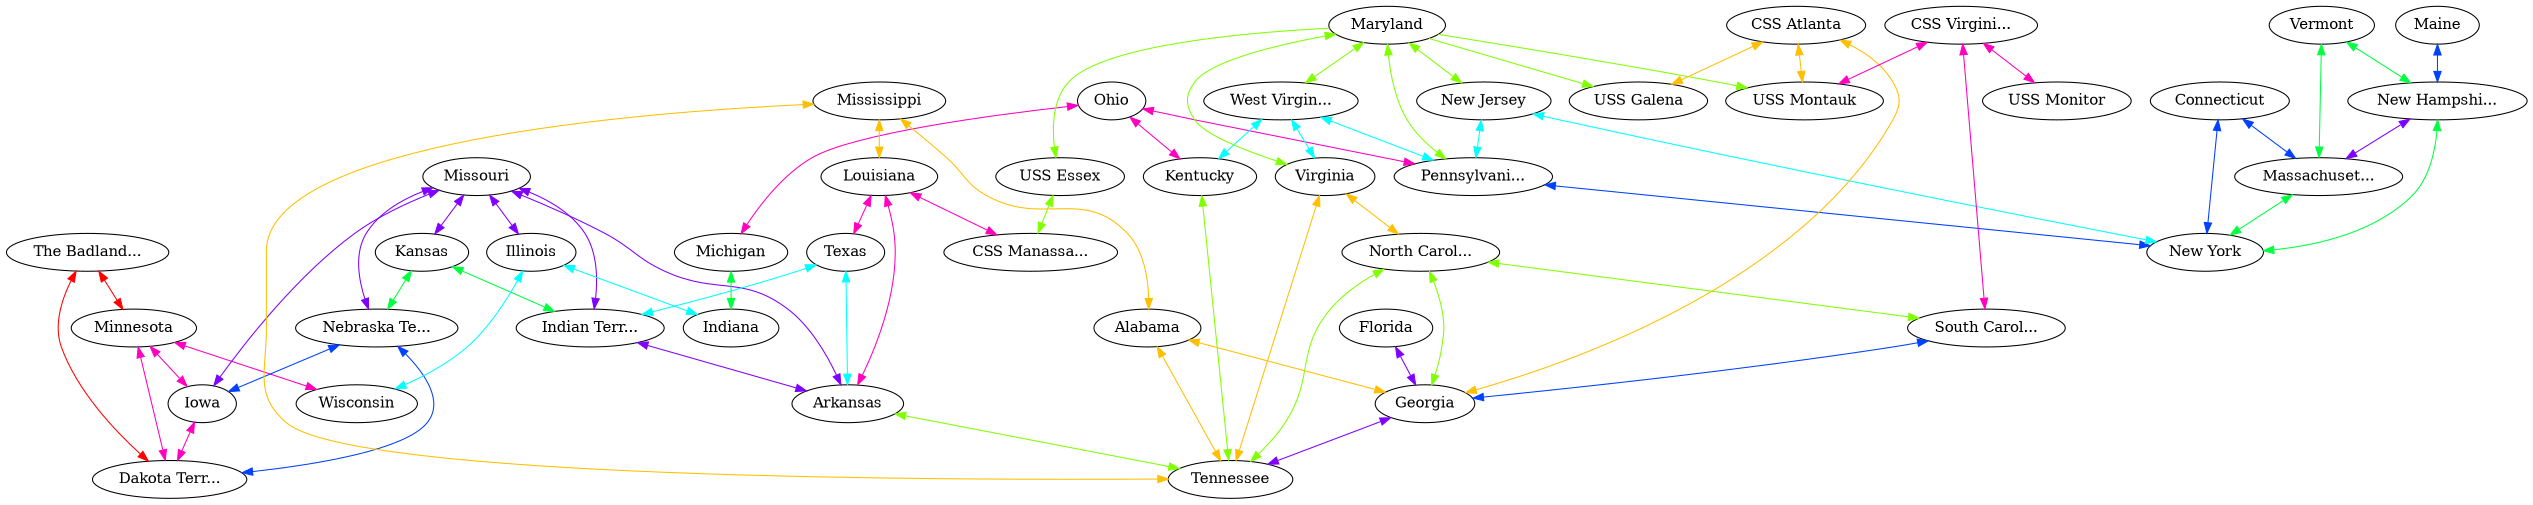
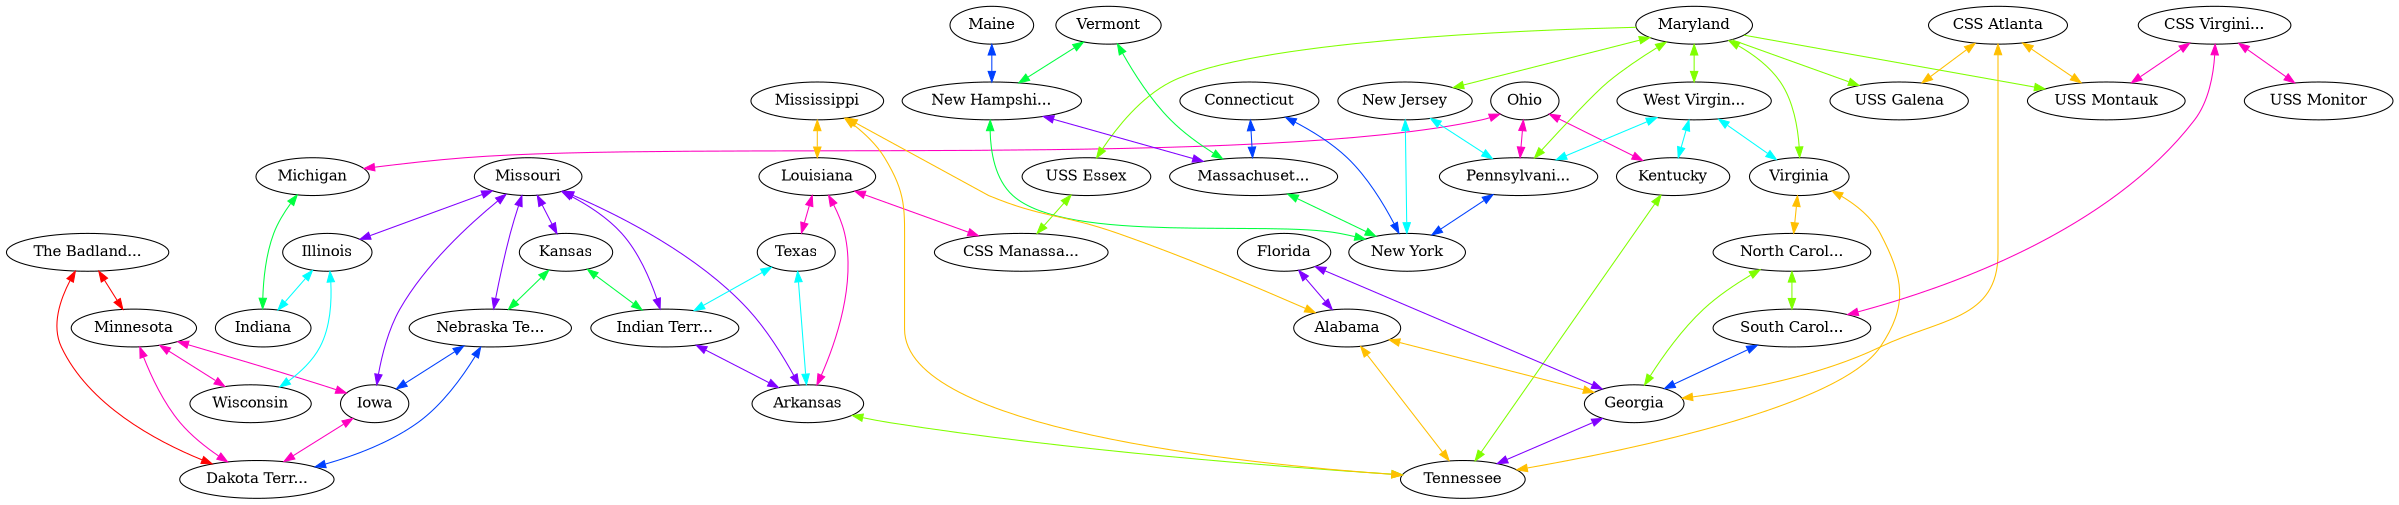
edge "Florida" -- "Alabama": added
edge "North Carol..." -- "Tennessee": removed
